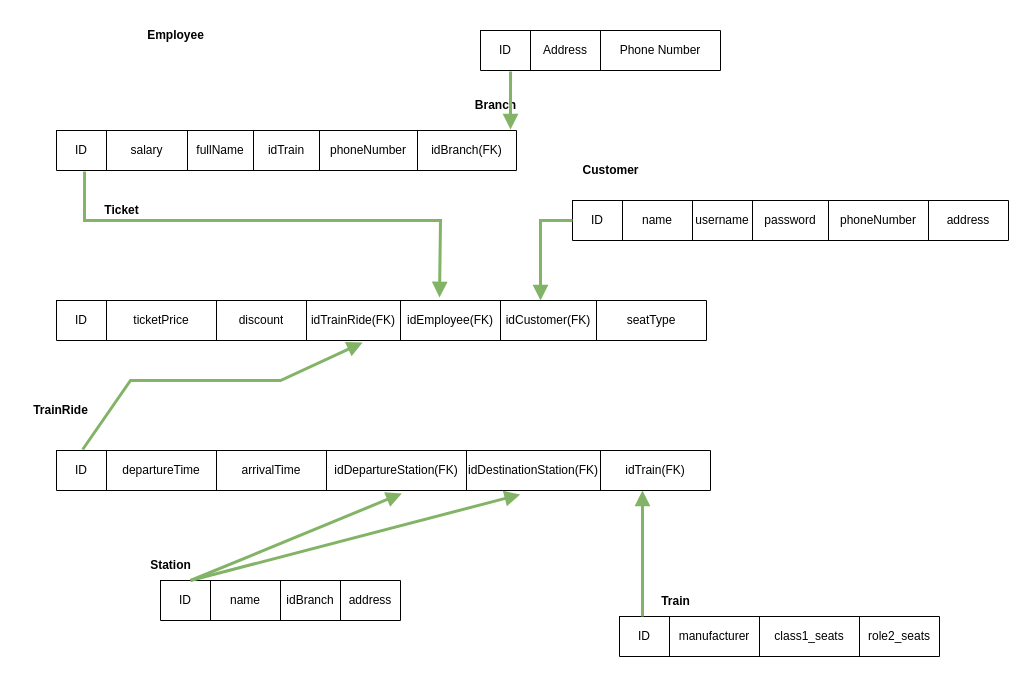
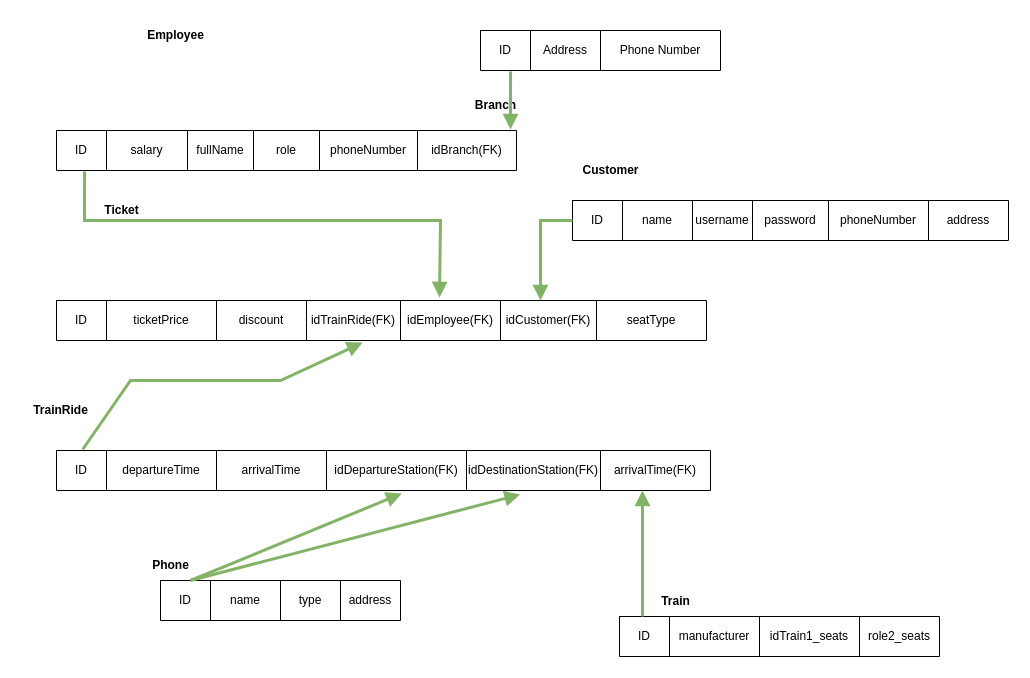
node "idTrain": label "idTrain" -> "role"
node "idTrain(FK)": label "idTrain(FK)" -> "arrivalTime(FK)"
node "Station": label "Station" -> "Phone"
node "idBranch": label "idBranch" -> "type"
node "class1_seats": label "class1_seats" -> "idTrain1_seats"
